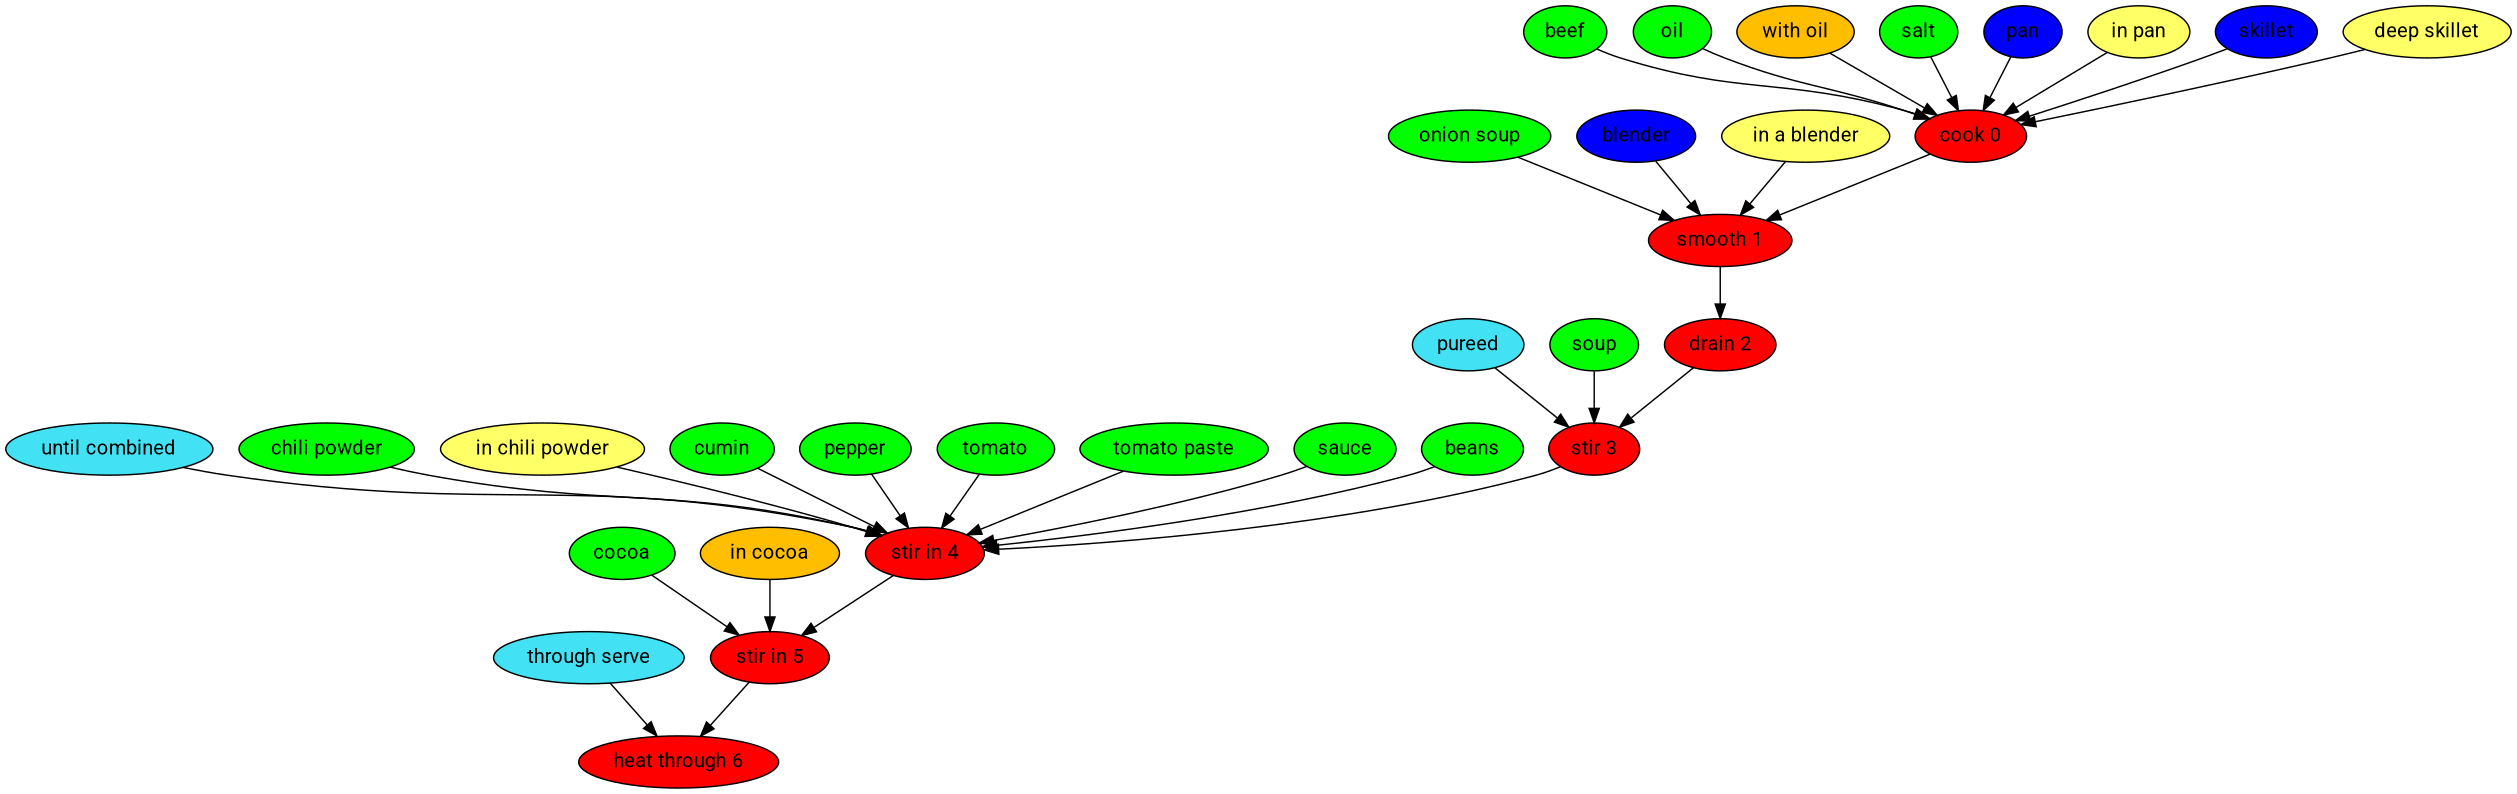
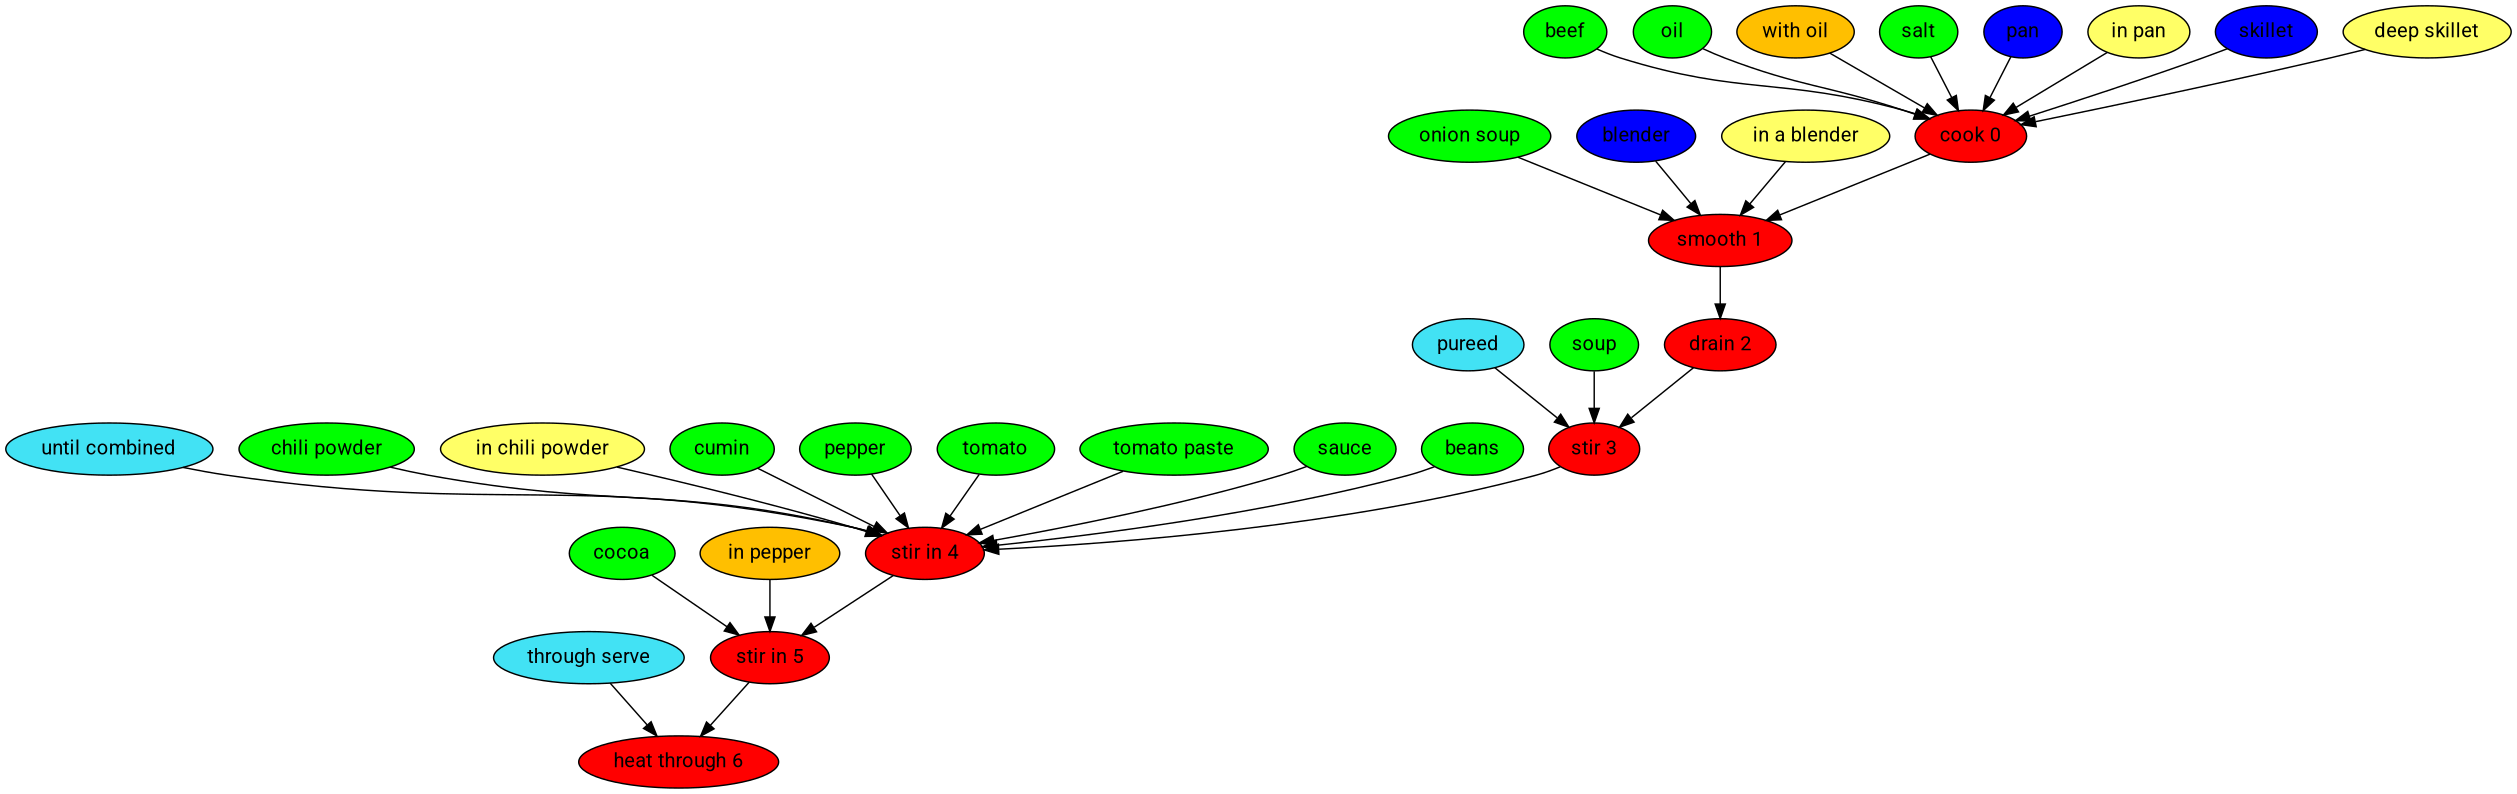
node "in cocoa": label "in cocoa" -> "in pepper"
